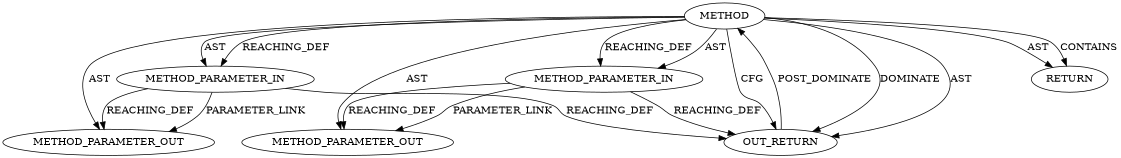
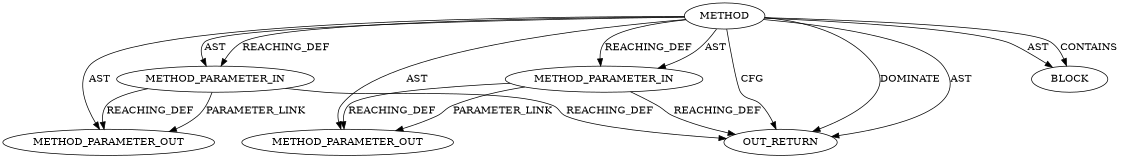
edge "OUT_RETURN" -> "METHOD": removed, label "POST_DOMINATE"
node "RETURN": label "RETURN" -> "BLOCK"
